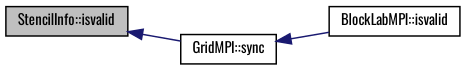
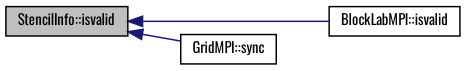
edge "BlockLabMPI::isvalid" -> "GridMPI::sync": now "BlockLabMPI::isvalid" -> "StencilInfo::isvalid"
